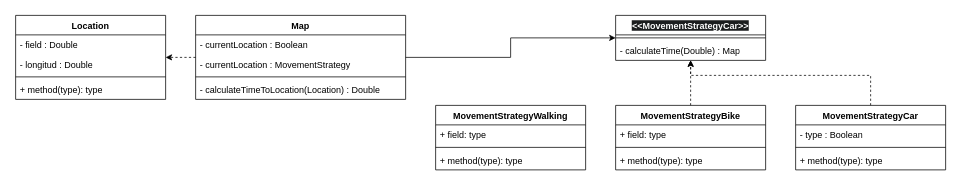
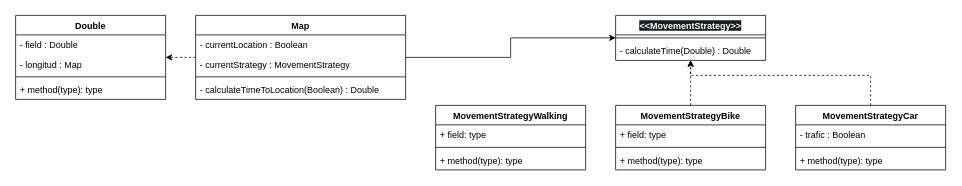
node "Location": label "Location" -> "Double"
node "<<MovementStrategyCar>>": label "<<MovementStrategyCar>>" -> "<<MovementStrategy>>"
node "- calculateTime(Double) : Map": label "- calculateTime(Double) : Map" -> "- calculateTime(Double) : Double"
node "- longitud : Double": label "- longitud : Double" -> "- longitud : Map"
node "- currentLocation : MovementStrategy": label "- currentLocation : MovementStrategy" -> "- currentStrategy : MovementStrategy"
node "- calculateTimeToLocation(Location) : Double": label "- calculateTimeToLocation(Location) : Double" -> "- calculateTimeToLocation(Boolean) : Double"
node "- type : Boolean": label "- type : Boolean" -> "- trafic : Boolean"
